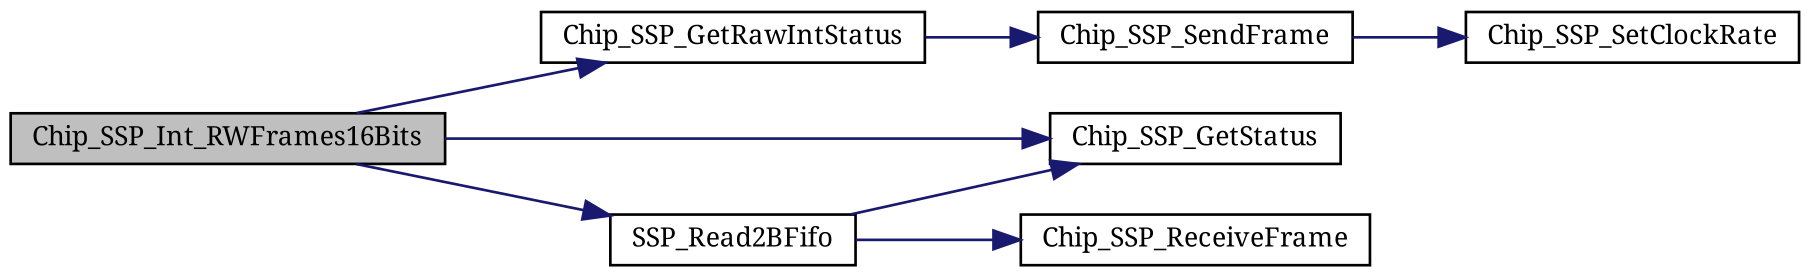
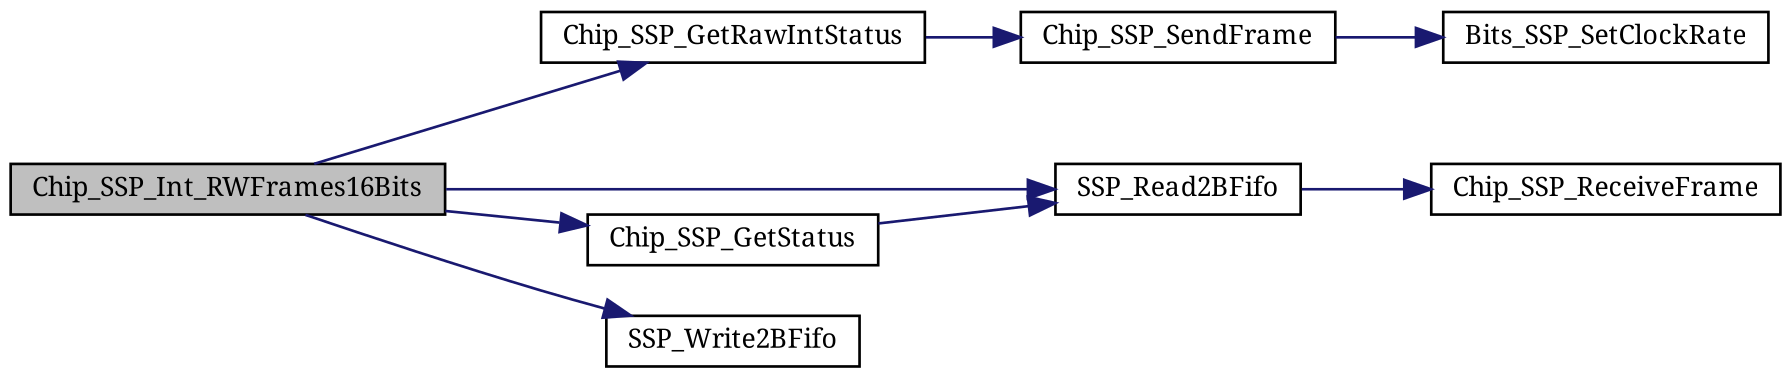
node "Chip_SSP_SetClockRate": label "Chip_SSP_SetClockRate" -> "Bits_SSP_SetClockRate"
edge "SSP_Read2BFifo" -> "Chip_SSP_GetStatus": reversed
node "SSP_Write2BFifo": added
